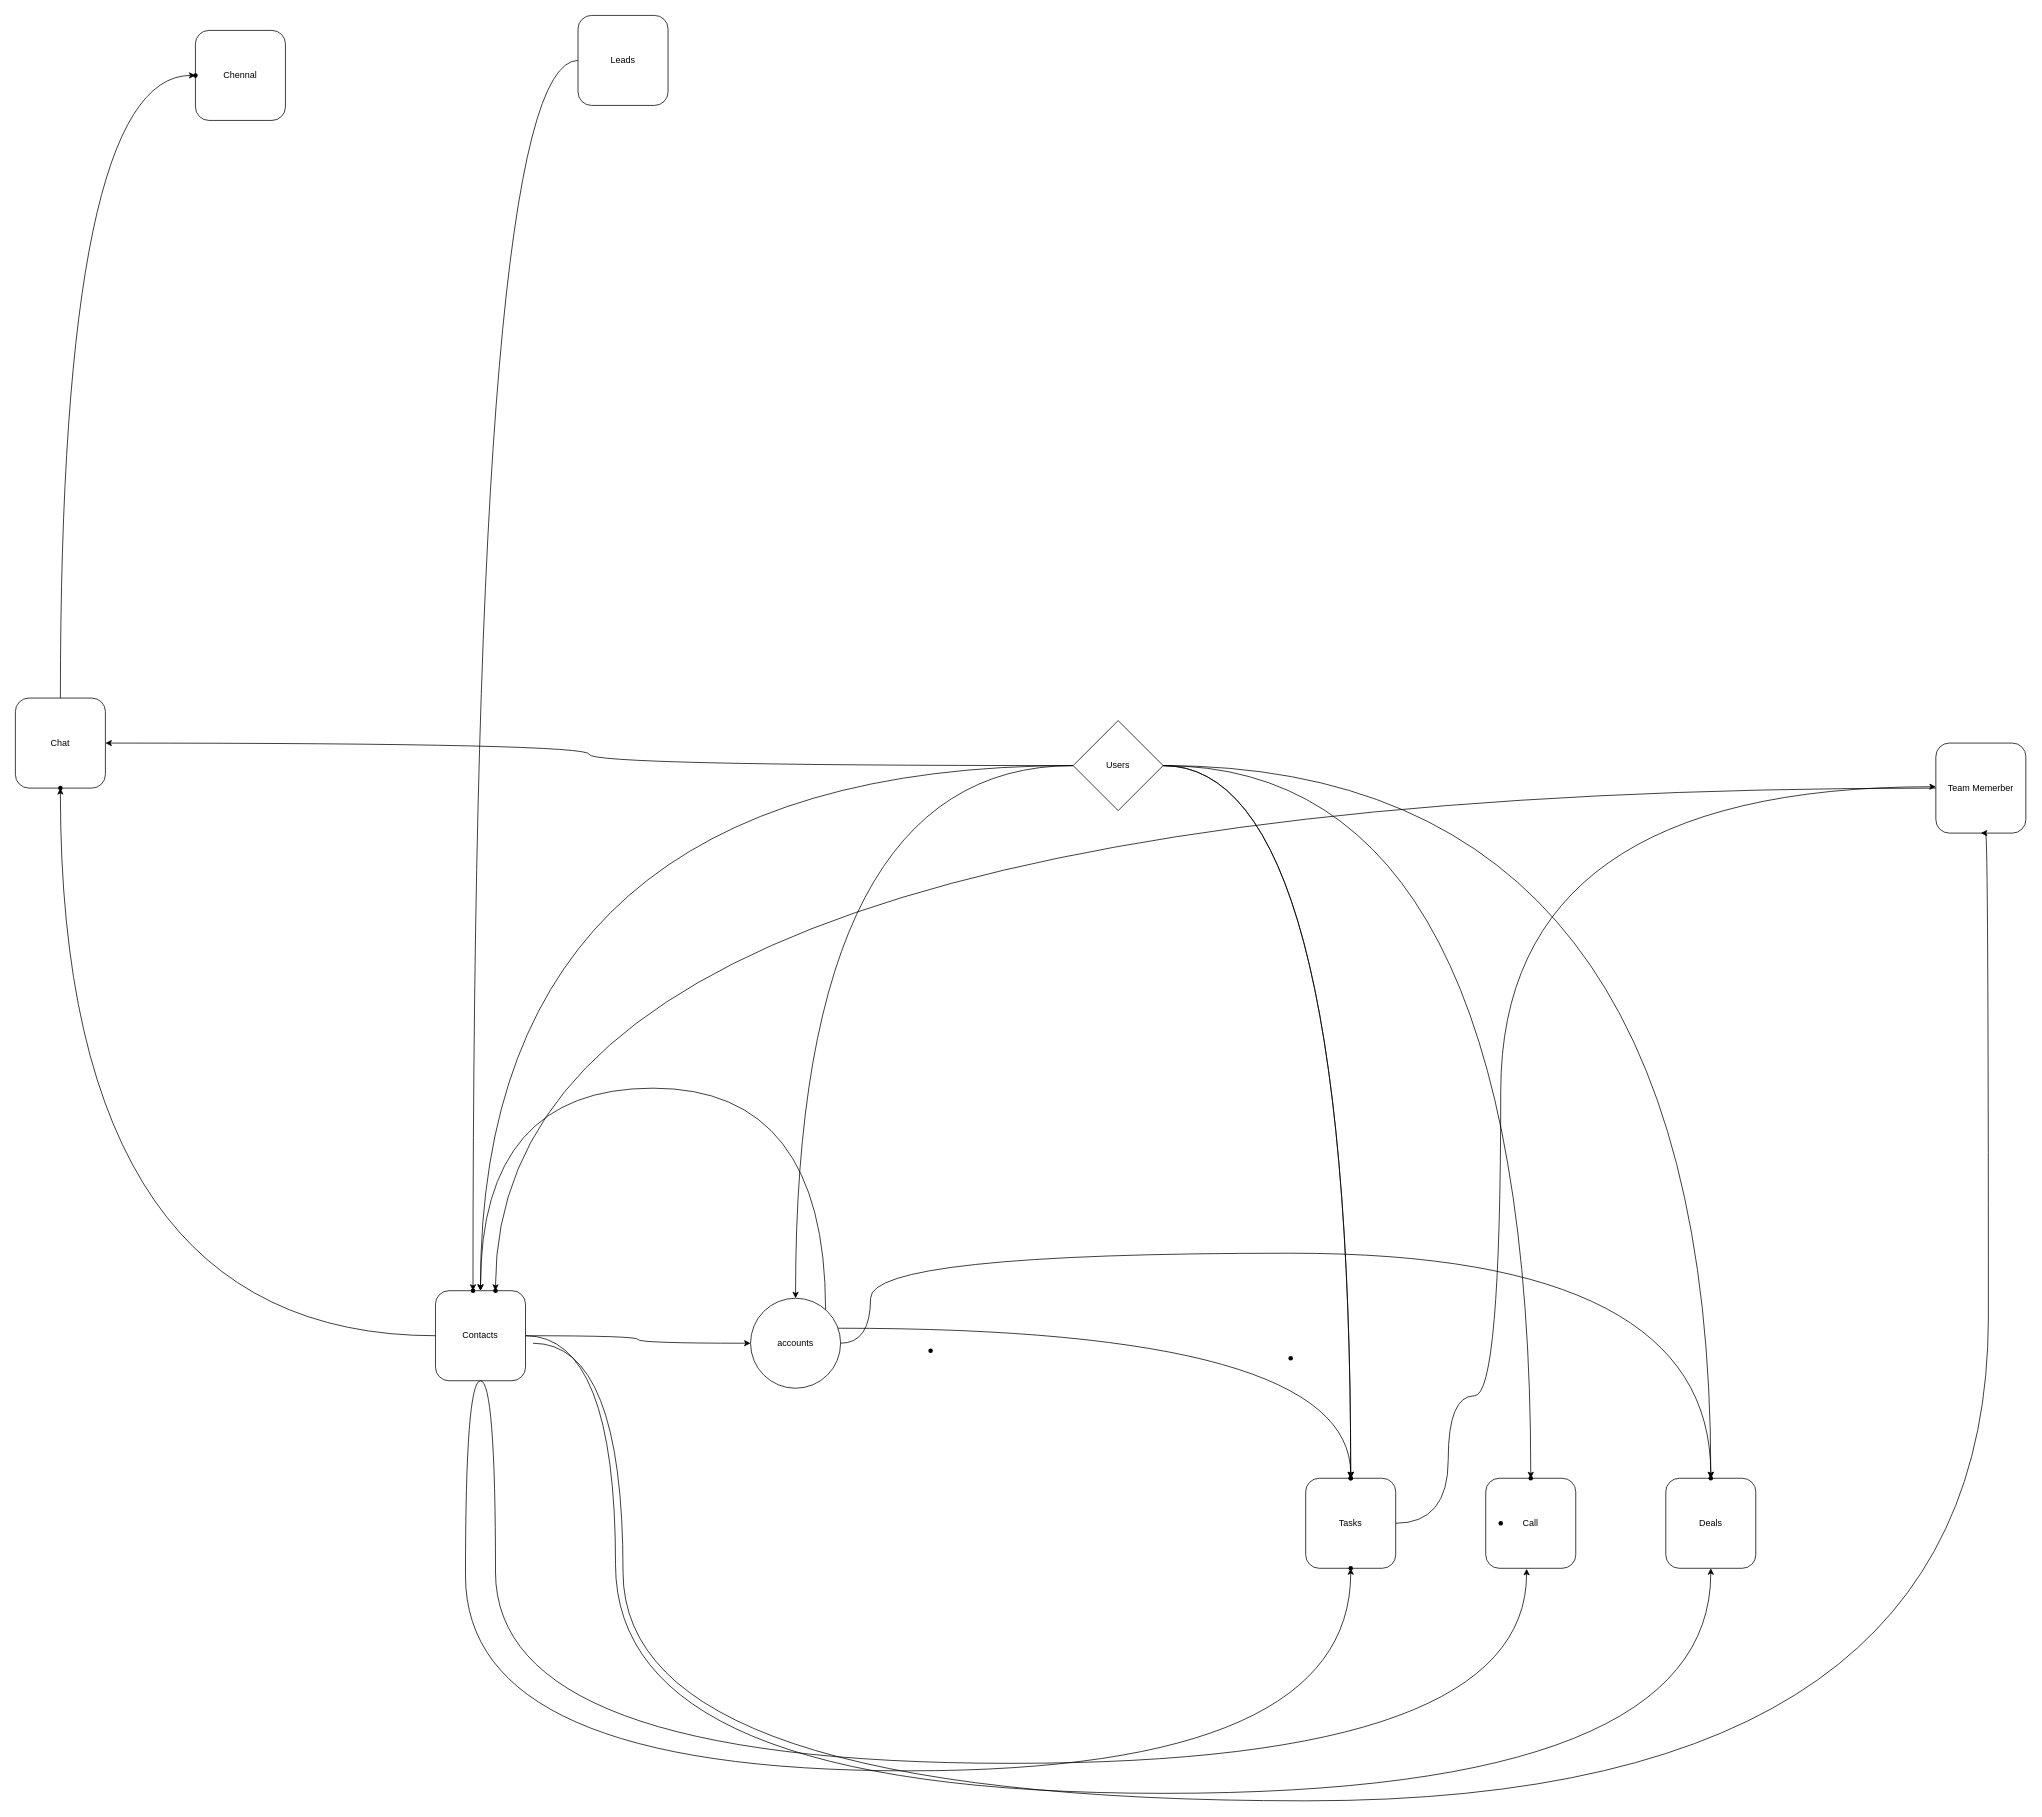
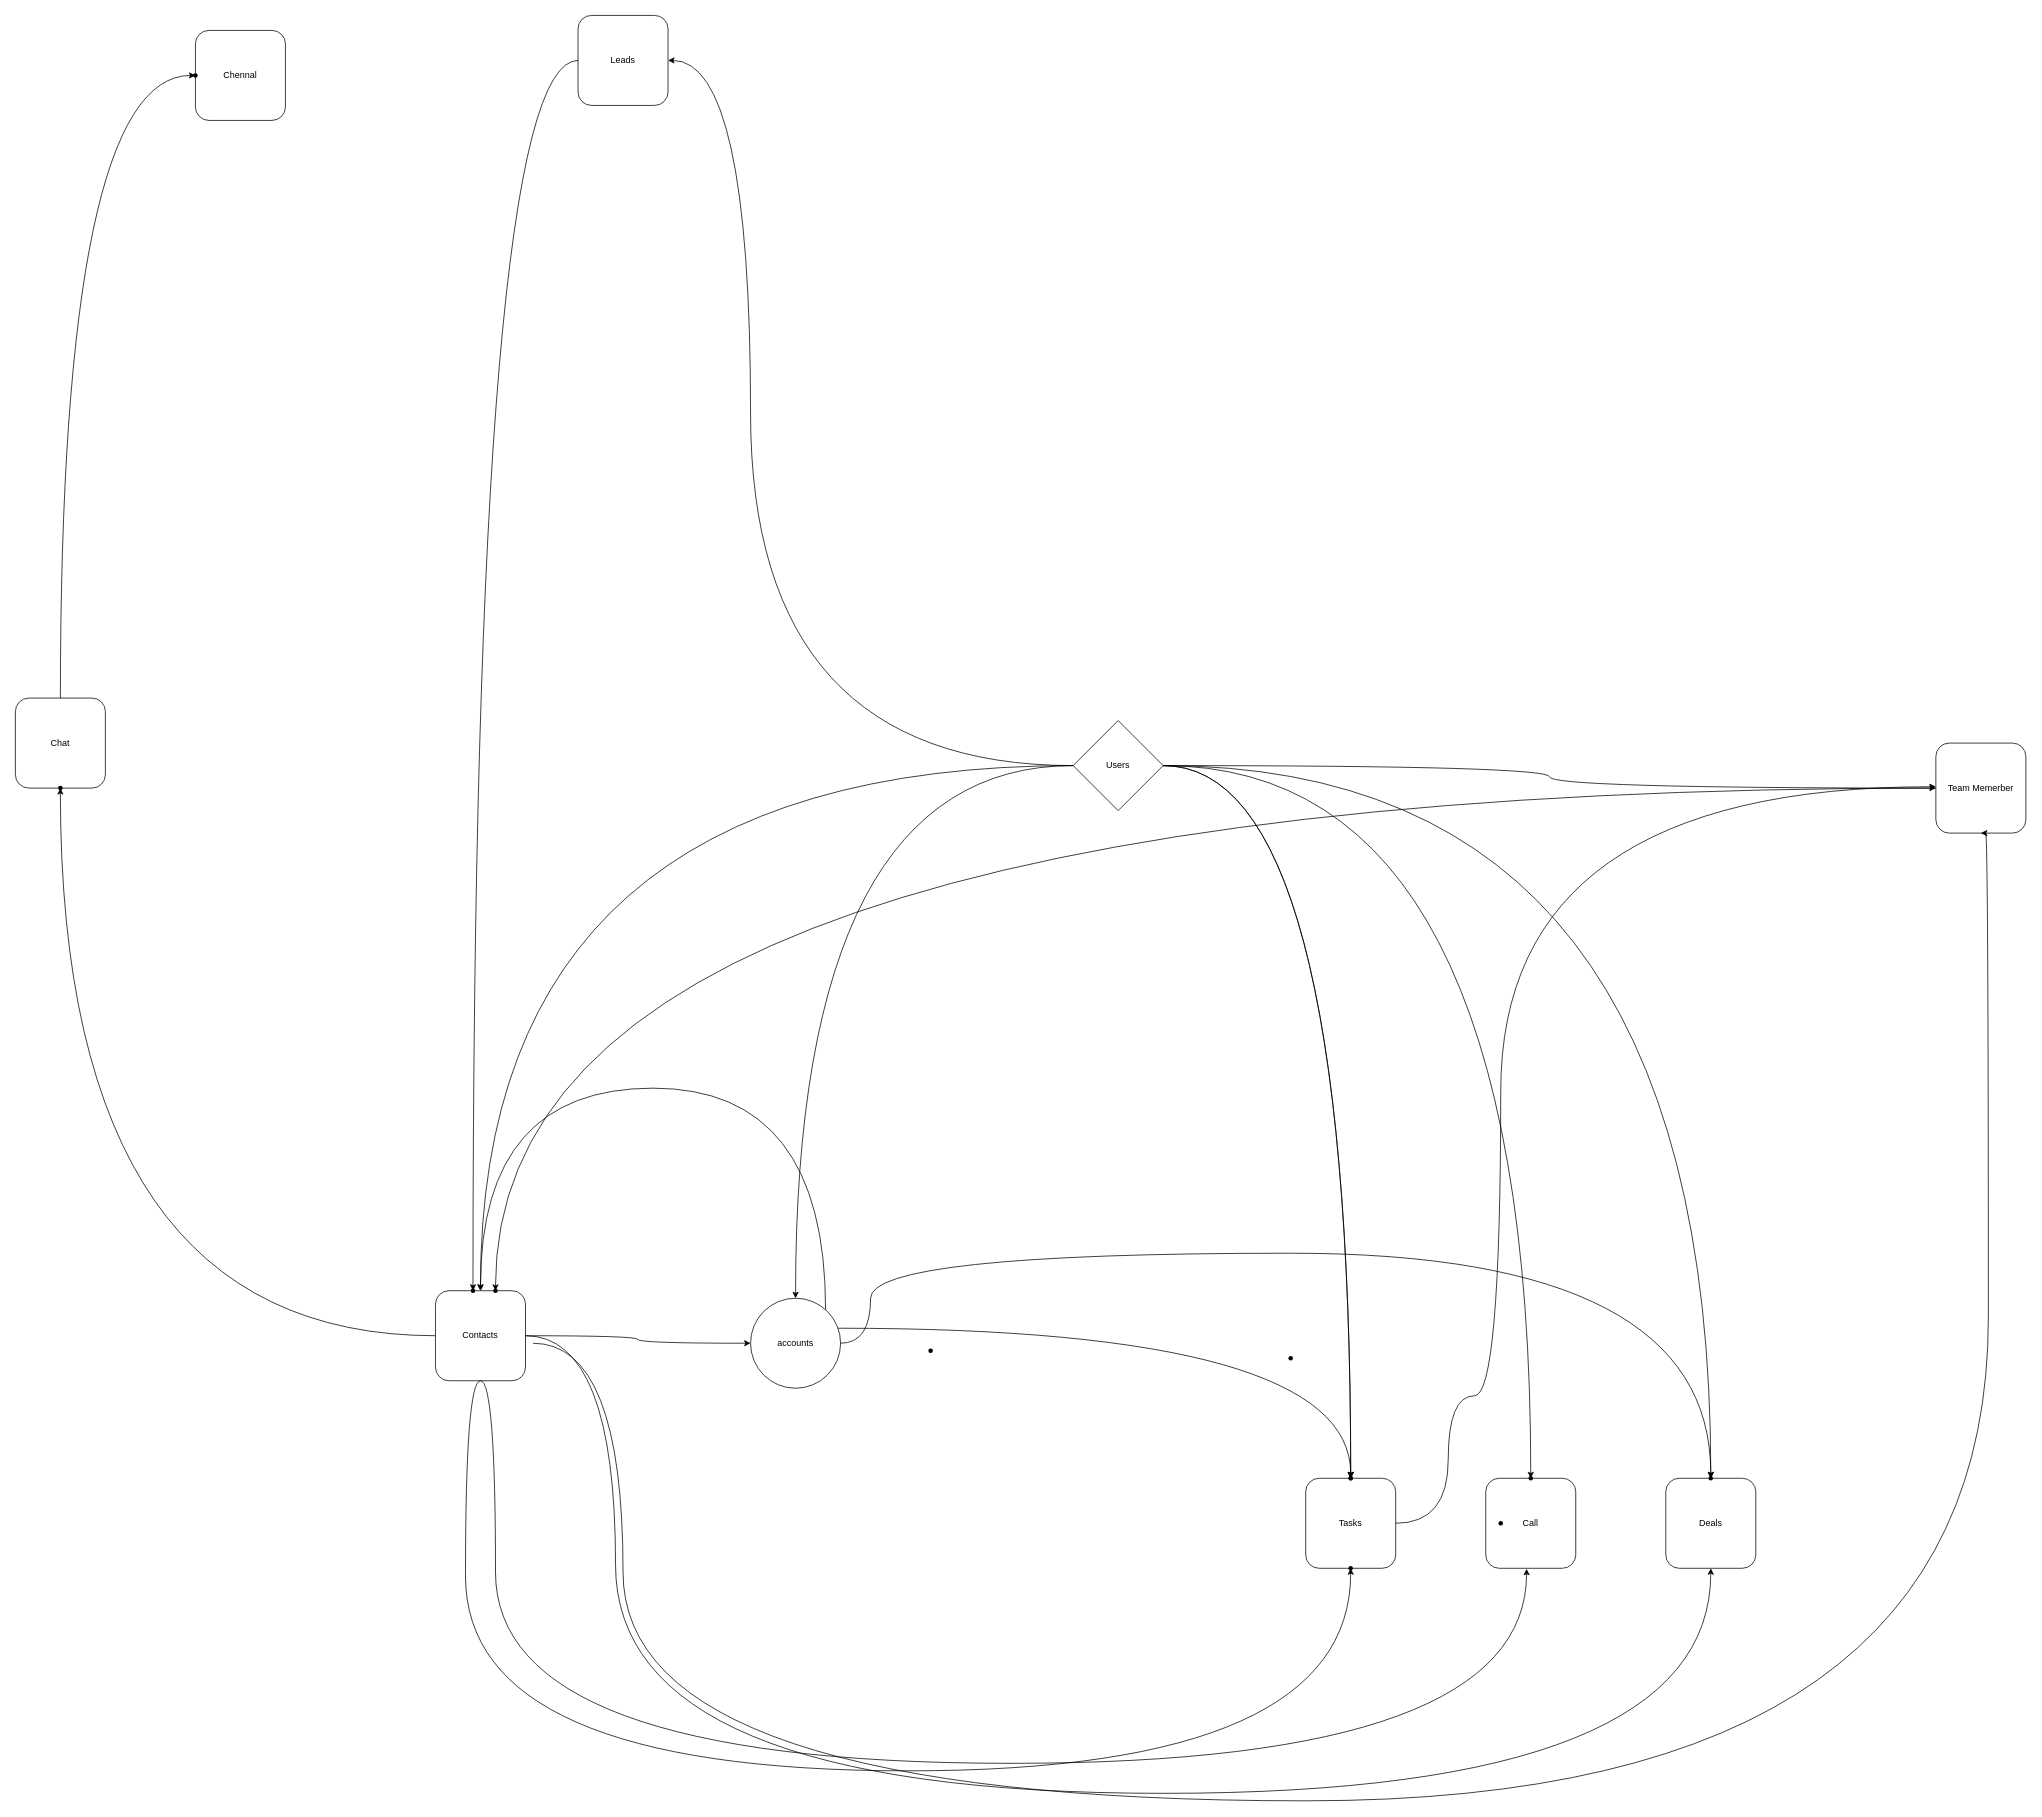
edge "Users" -> "Leads": added
edge "Users" -> "Chat": now "Users" -> "Team Memerber"
